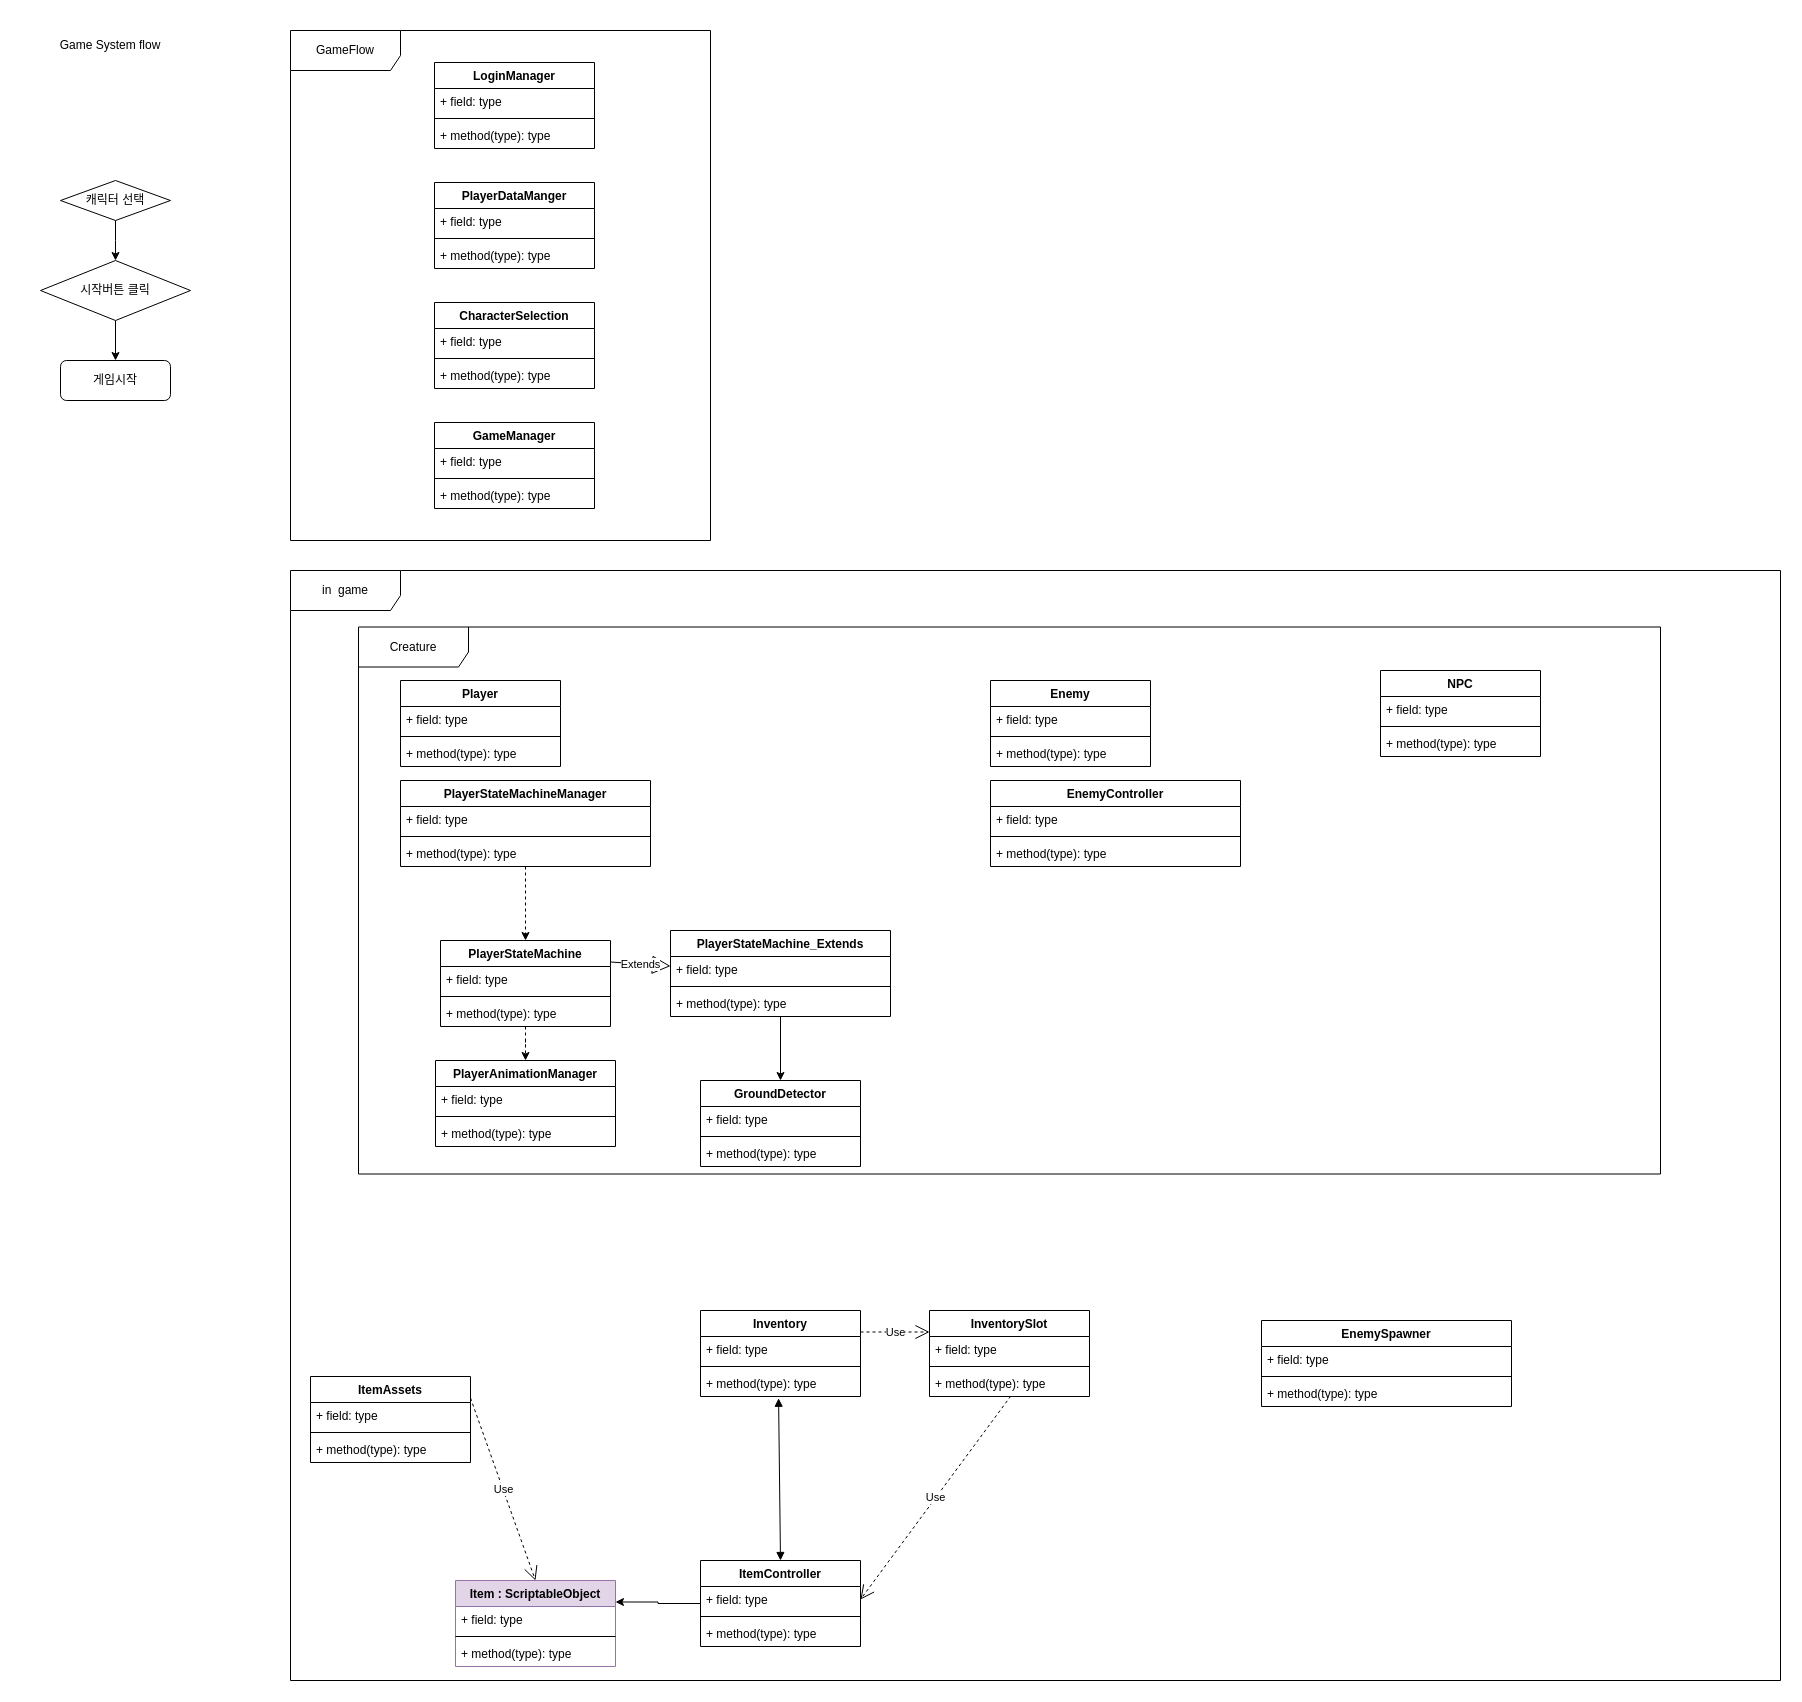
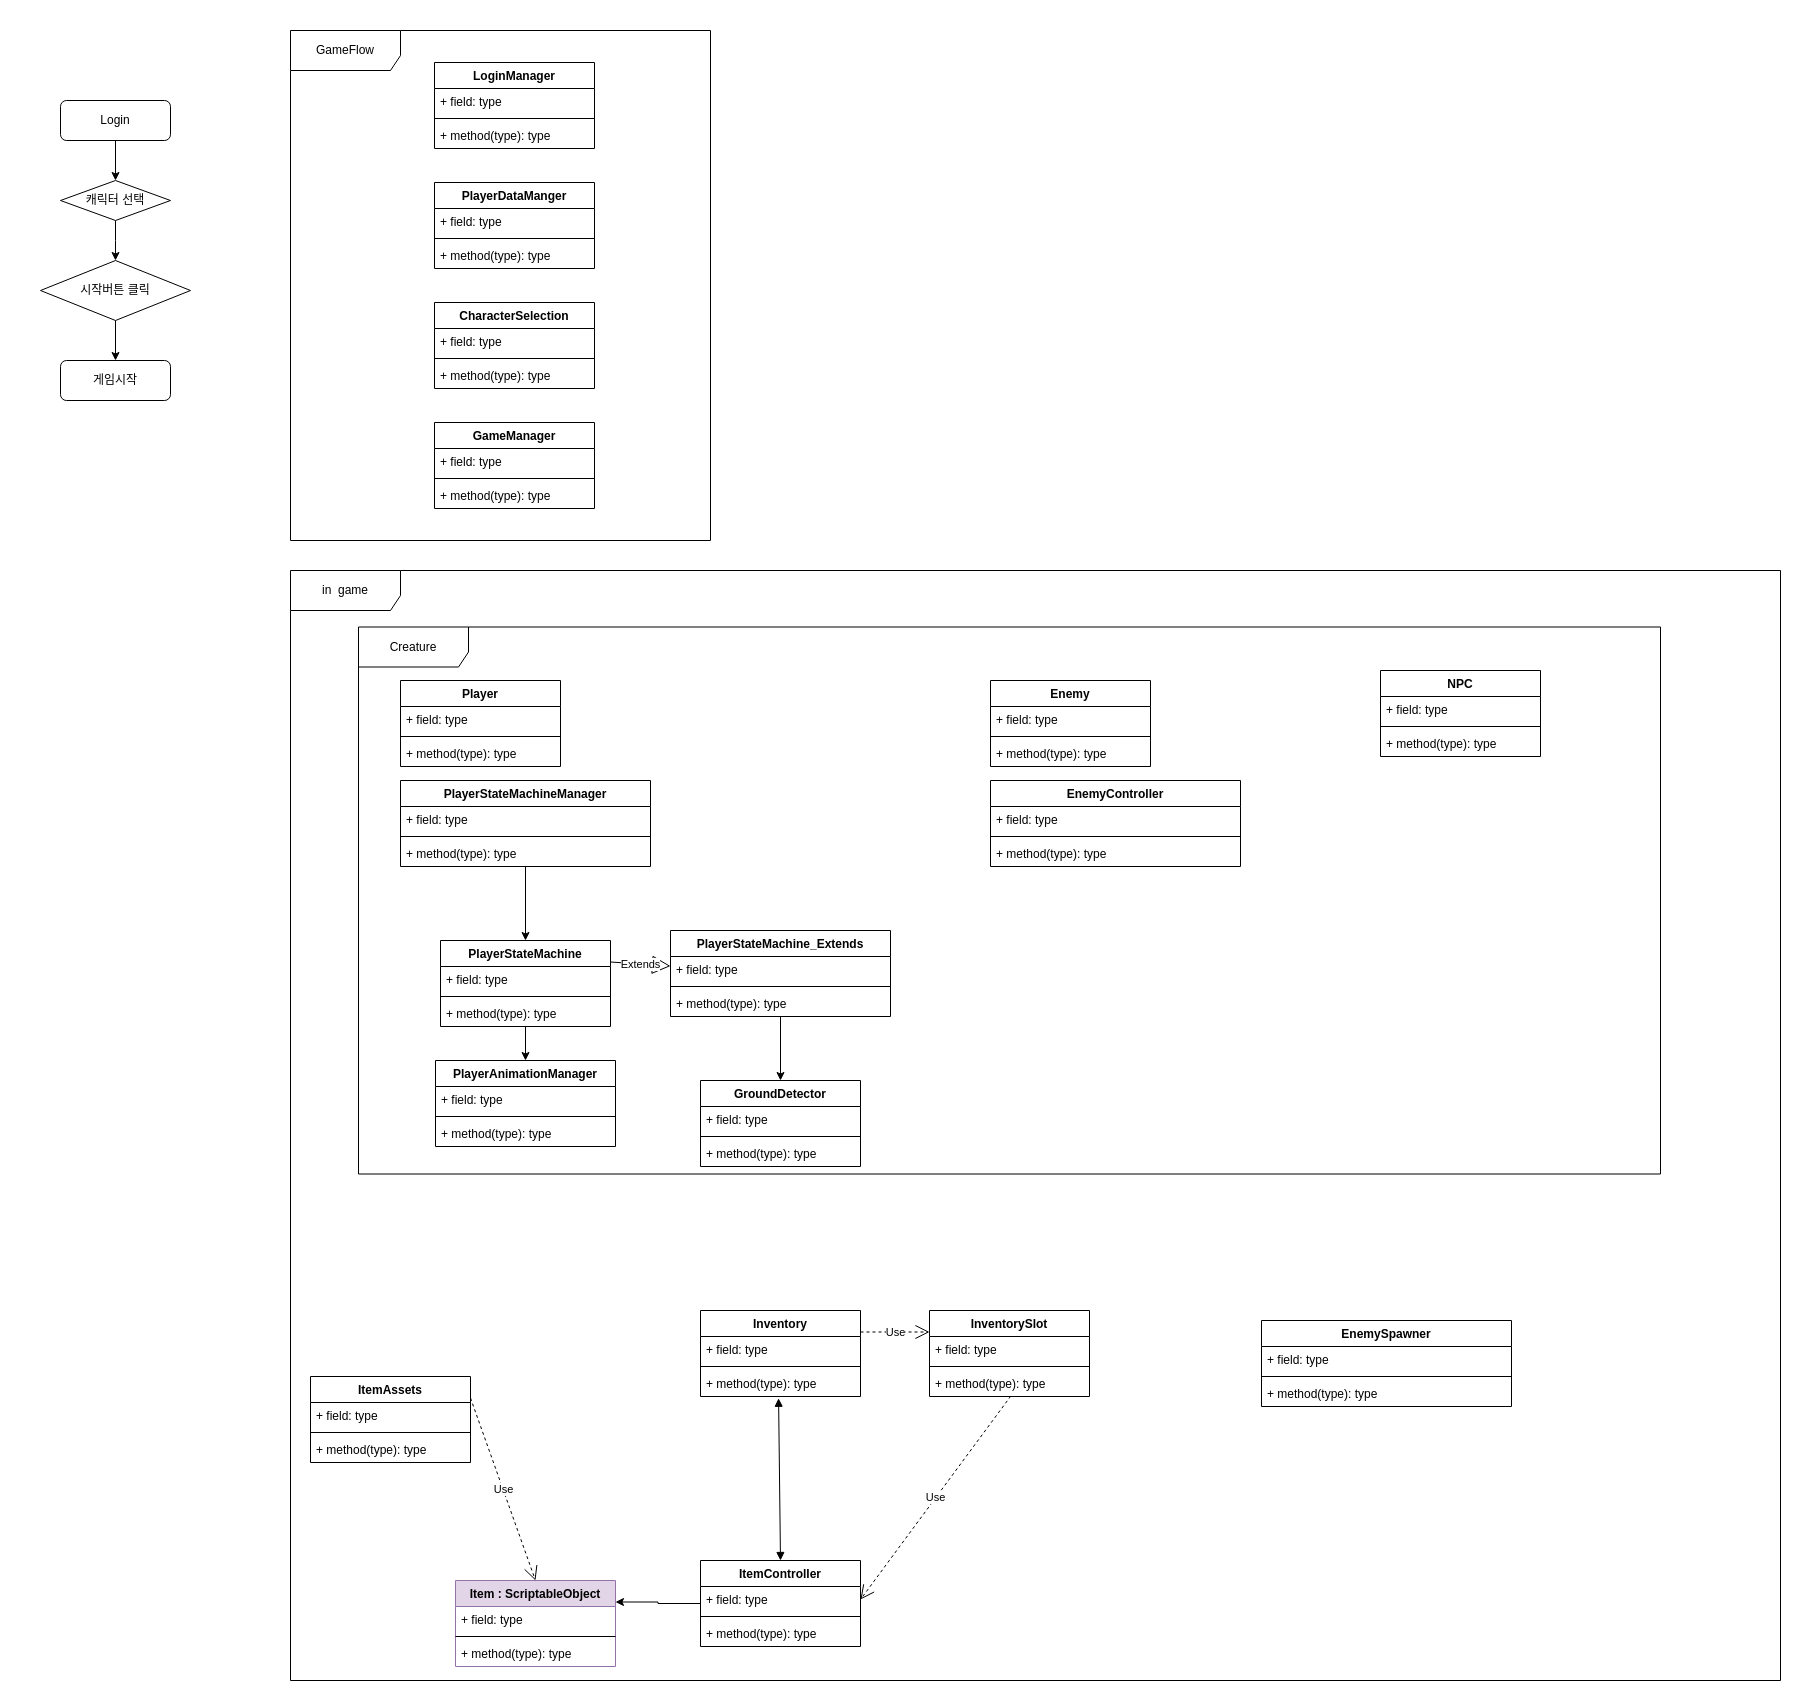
node "Game System flow": removed
node "Login": added
edge "Login" -> "캐릭터 선택": added
edge "PlayerStateMachineManager" -> "PlayerStateMachine": style dashed -> solid
edge "PlayerStateMachine" -> "PlayerAnimationManager": style dashed -> solid
